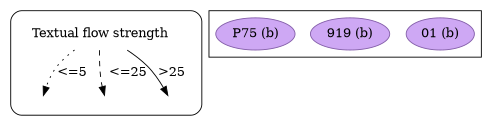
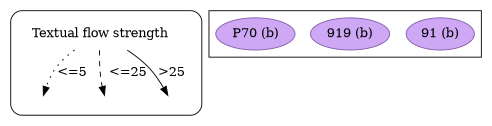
node "P75 (b)": label "P75 (b)" -> "P70 (b)"
node "01 (b)": label "01 (b)" -> "91 (b)"
